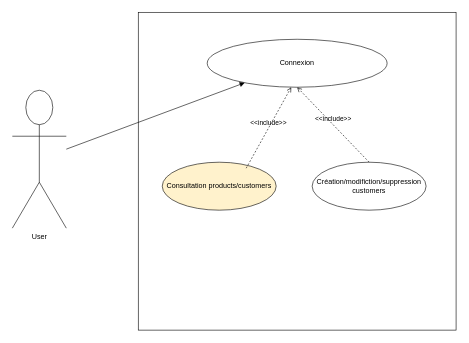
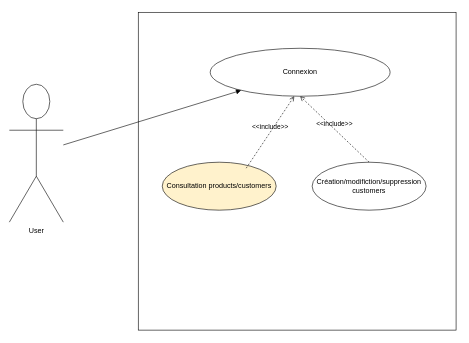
node "Connexion": moved (297, 63) -> (300, 72)
node "User": moved (39, 159) -> (36, 153)
